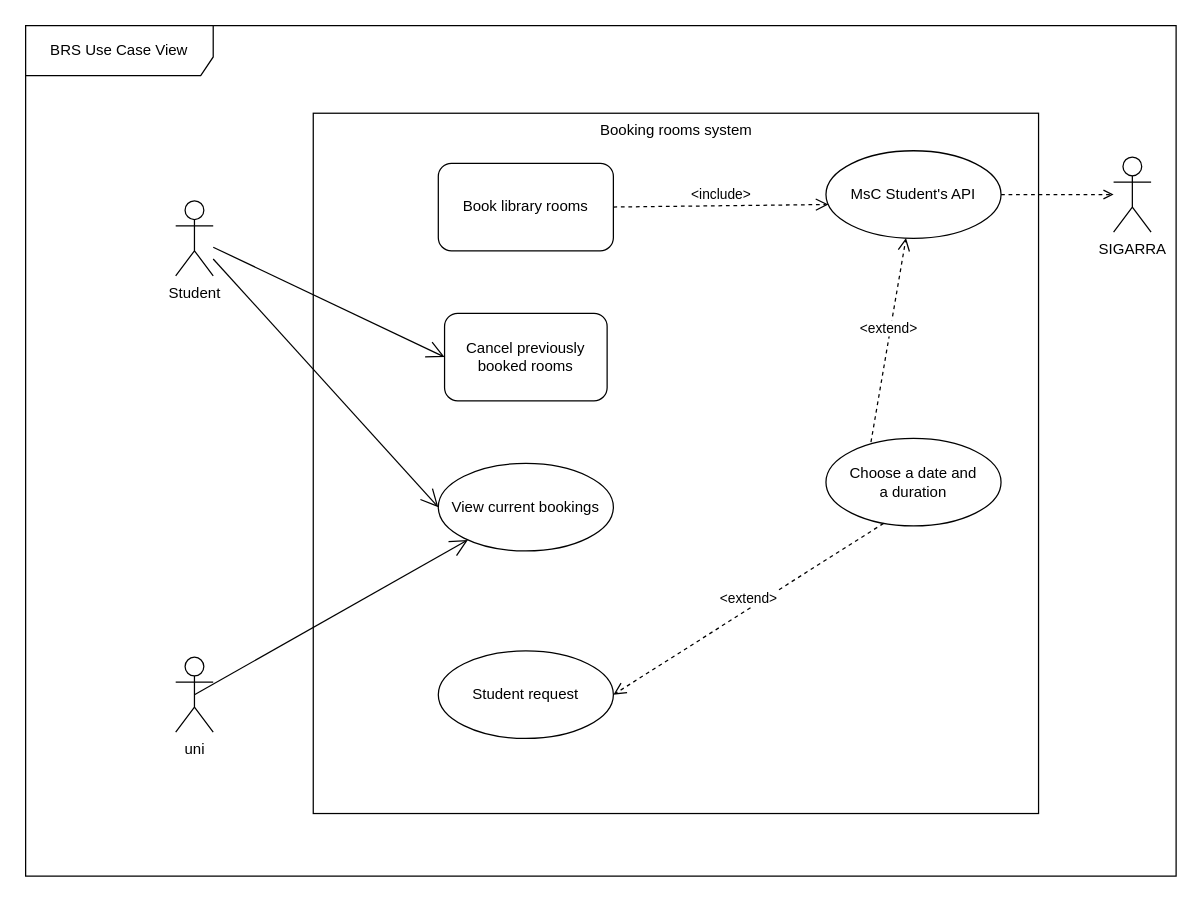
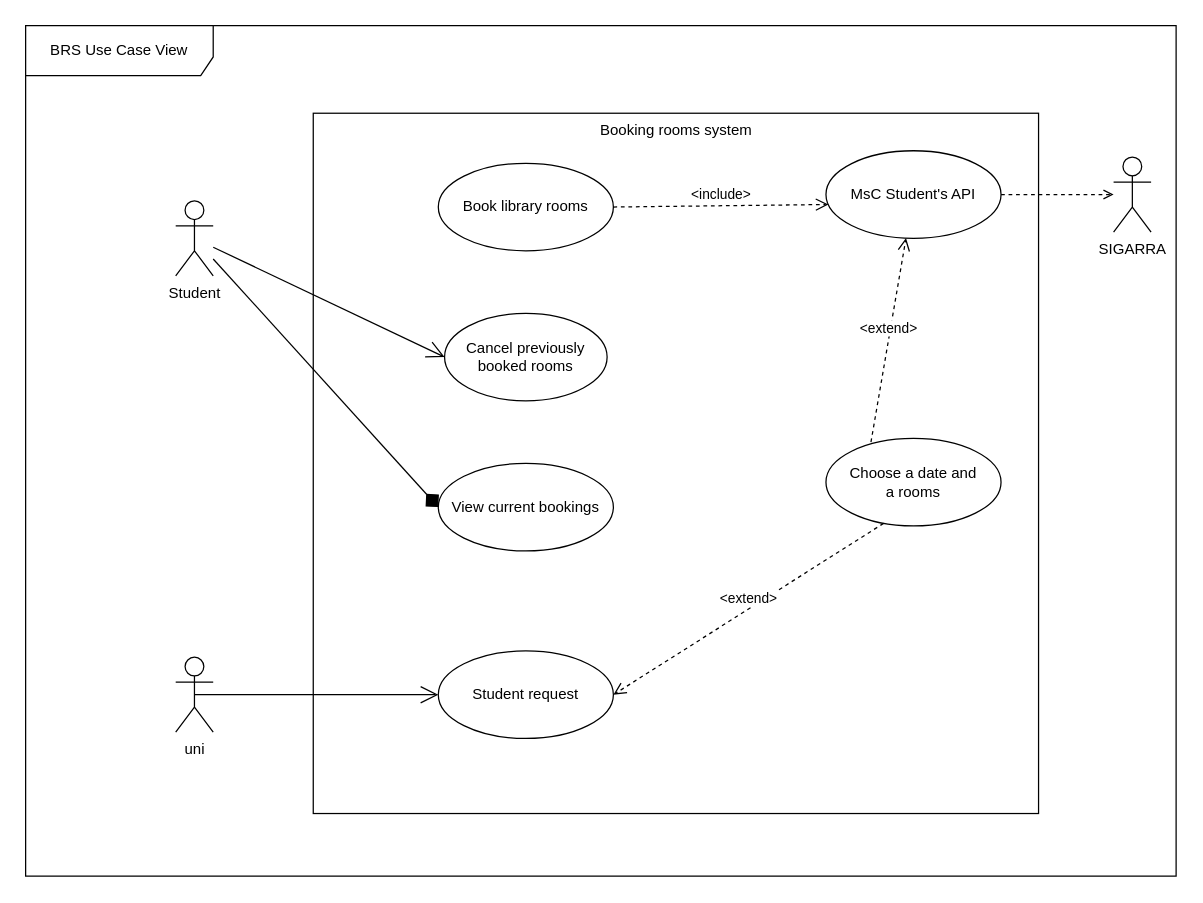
node "Book library rooms": shape rounded rectangle -> ellipse
node "Cancel previously booked rooms": shape rounded rectangle -> ellipse
node "Choose a date and a duration": label "Choose a date and a duration" -> "Choose a date and a rooms"
edge "Student" -> "View current bookings": arrowhead open -> diamond
edge "uni" -> "View current bookings": now "uni" -> "Student request"
